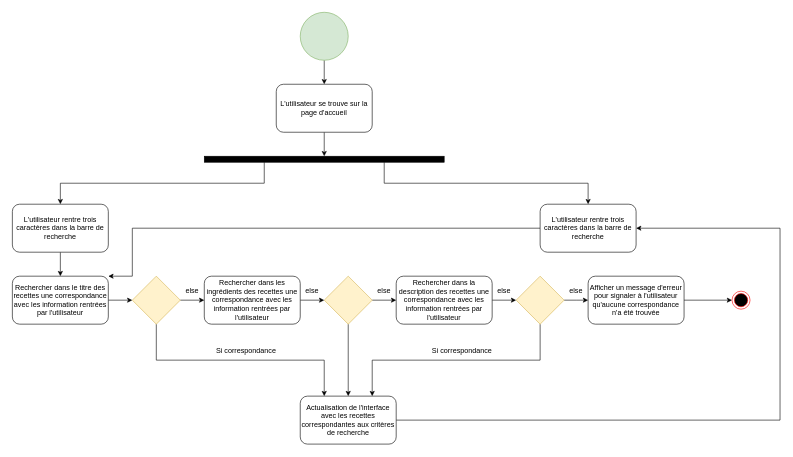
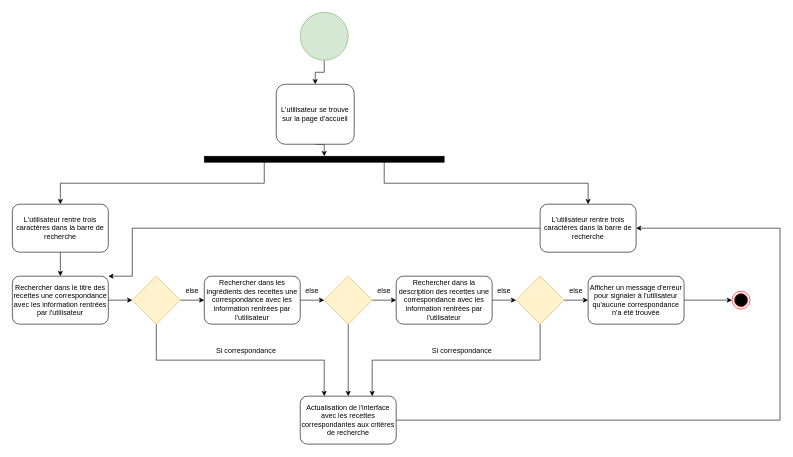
node "L'utilisateur se trouve sur la page d'accueil": size 96x48 -> 78x60
